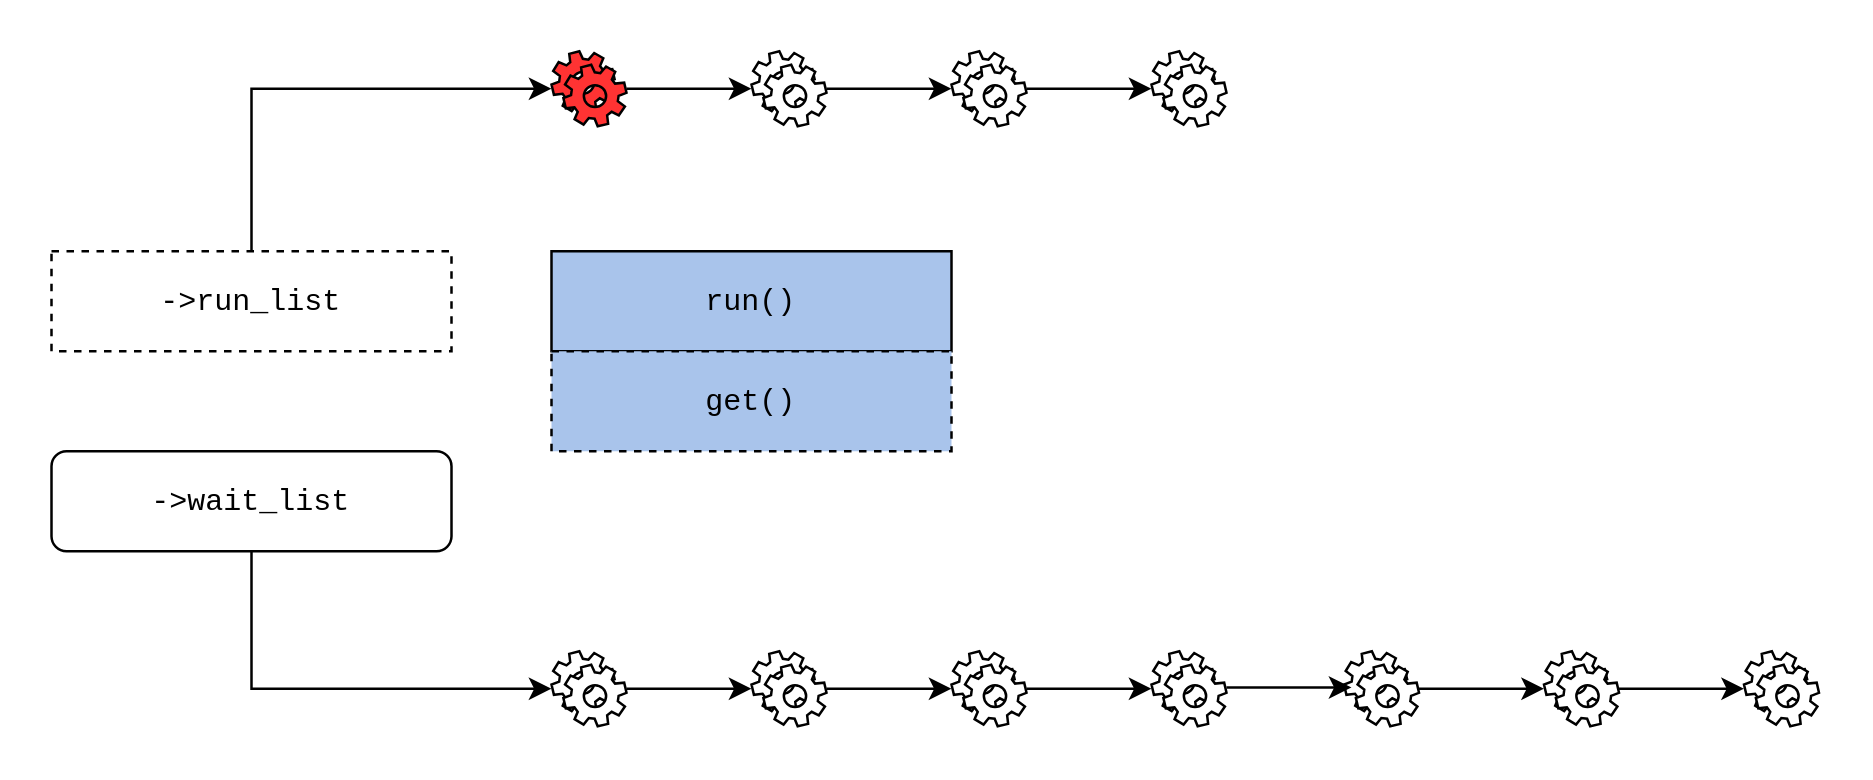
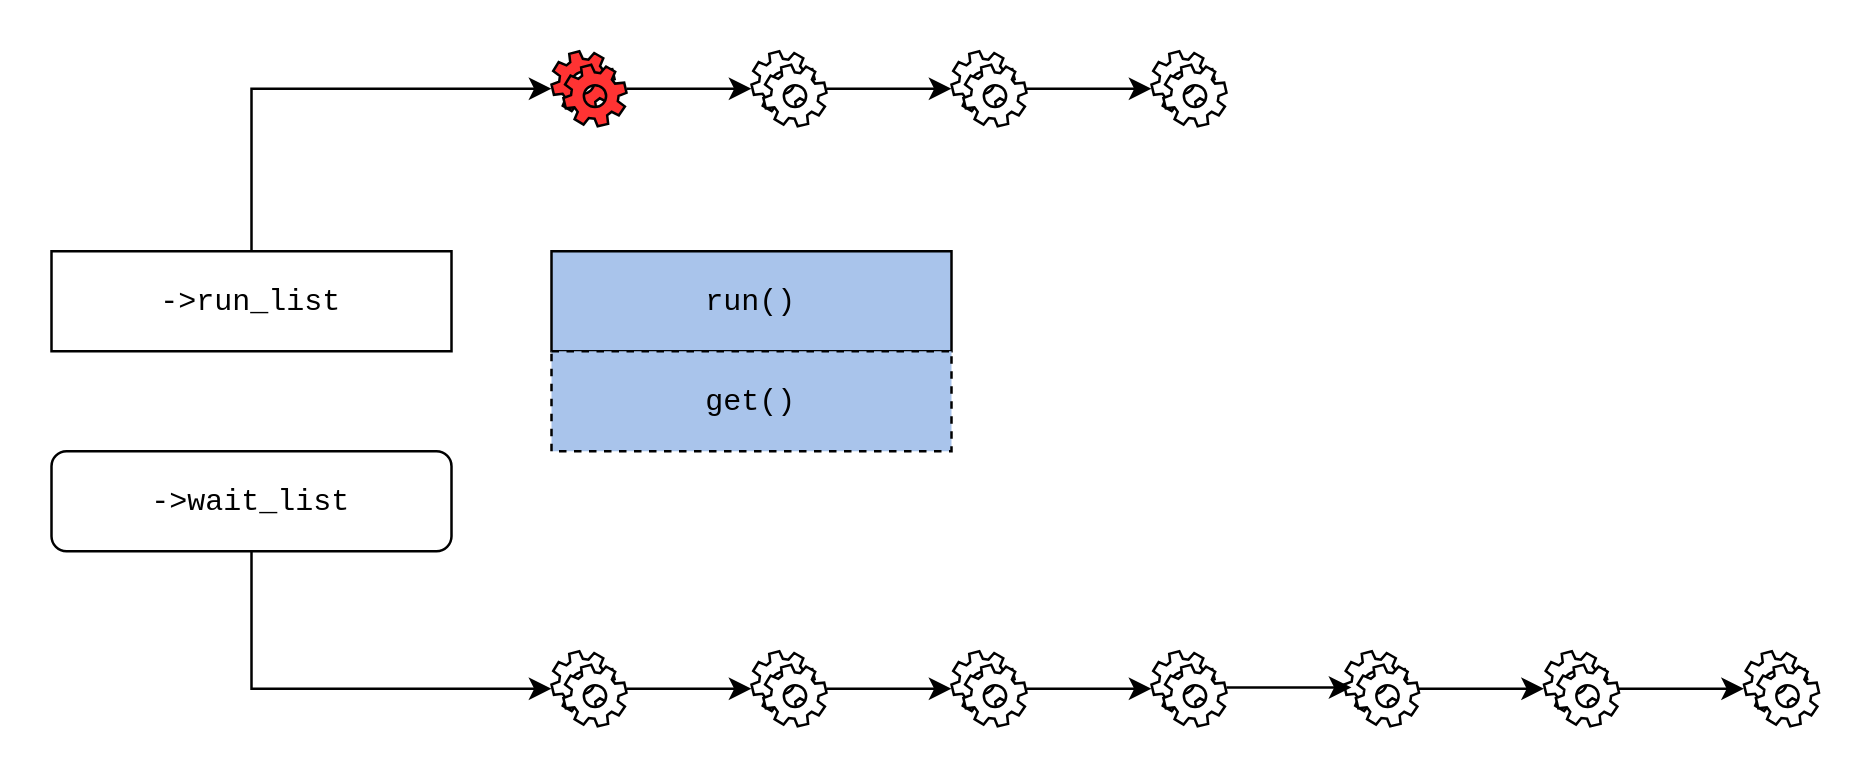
node "->run_list": style dashed -> solid
